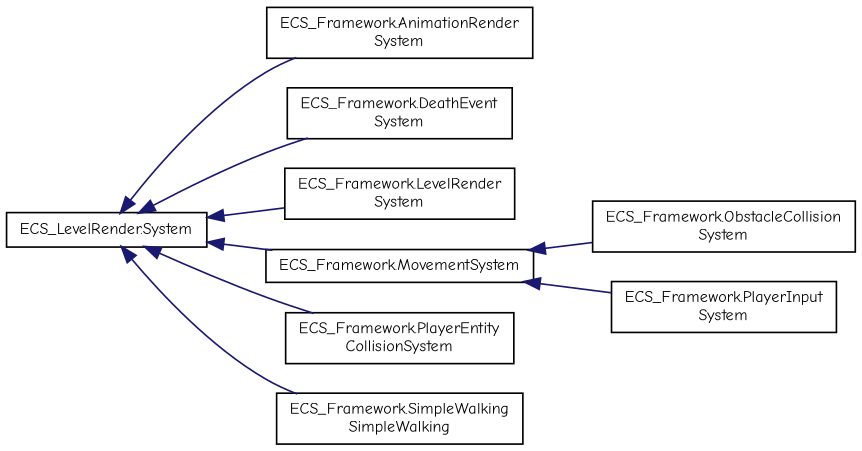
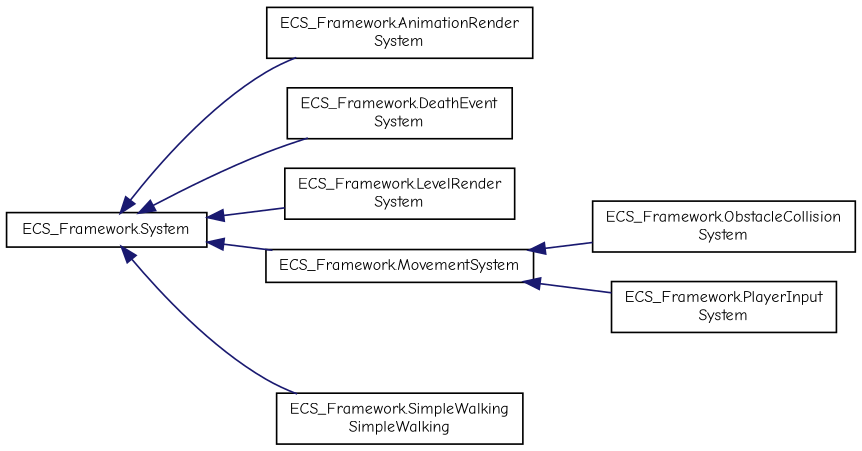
node "ECS_LevelRender.System": label "ECS_LevelRender.System" -> "ECS_Framework.System"
node "ECS_Framework.PlayerEntity CollisionSystem": removed
